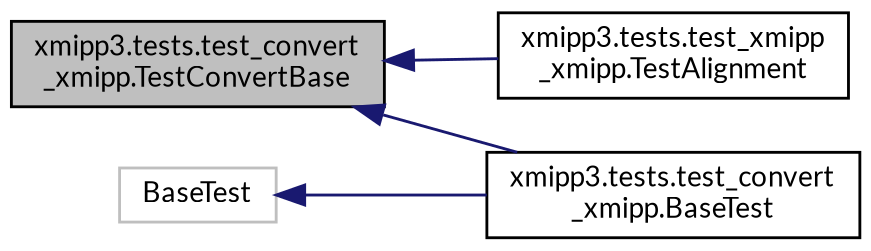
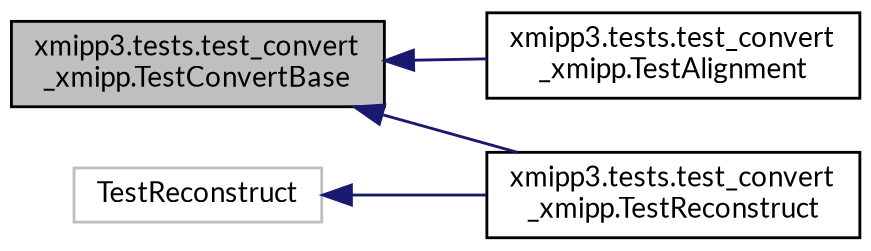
node "xmipp3.tests.test_xmipp _xmipp.TestAlignment": label "xmipp3.tests.test_xmipp _xmipp.TestAlignment" -> "xmipp3.tests.test_convert _xmipp.TestAlignment"
node "BaseTest": label "BaseTest" -> "TestReconstruct"
node "xmipp3.tests.test_convert _xmipp.BaseTest": label "xmipp3.tests.test_convert _xmipp.BaseTest" -> "xmipp3.tests.test_convert _xmipp.TestReconstruct"
